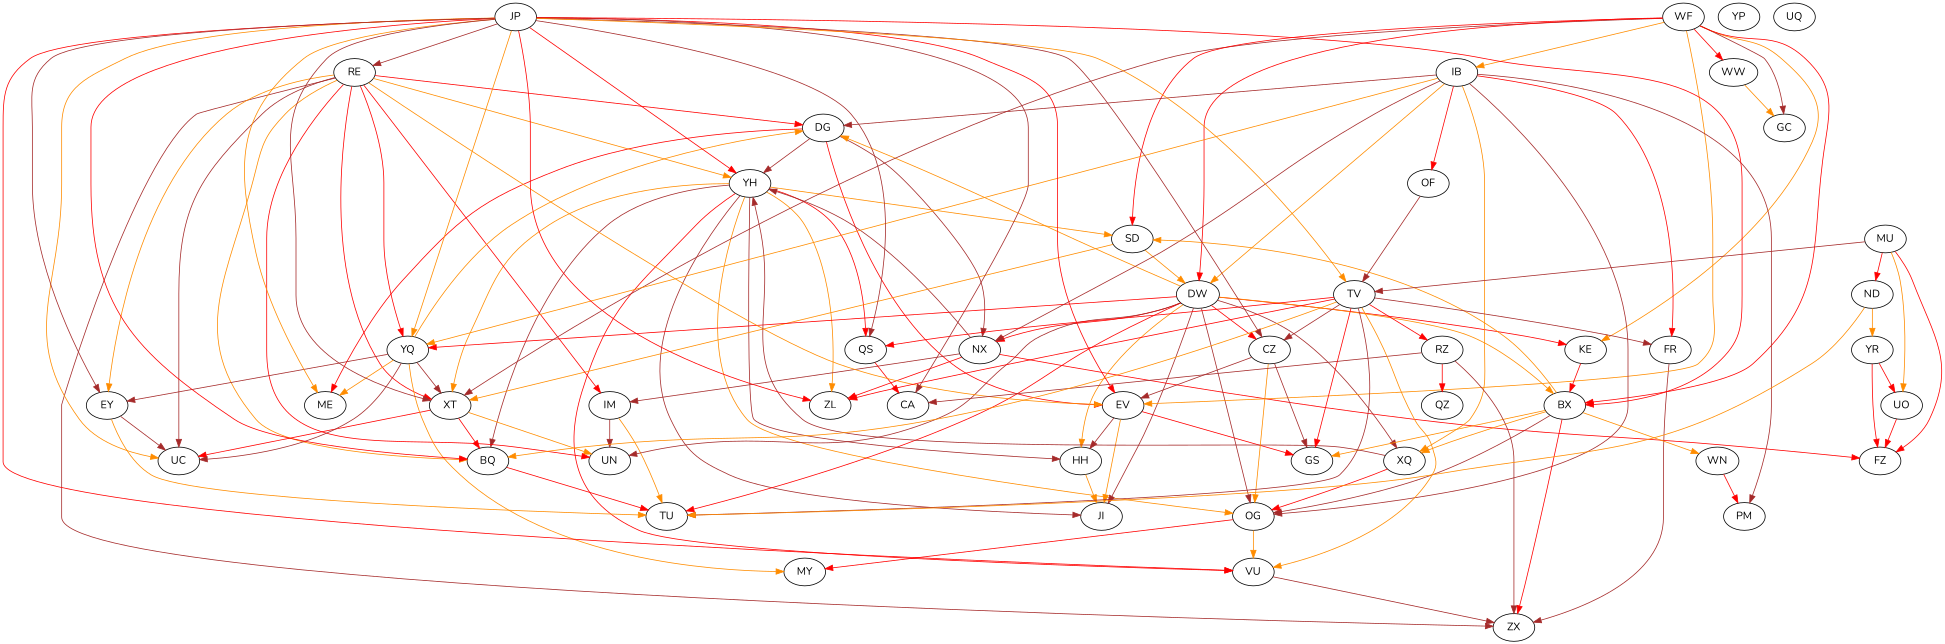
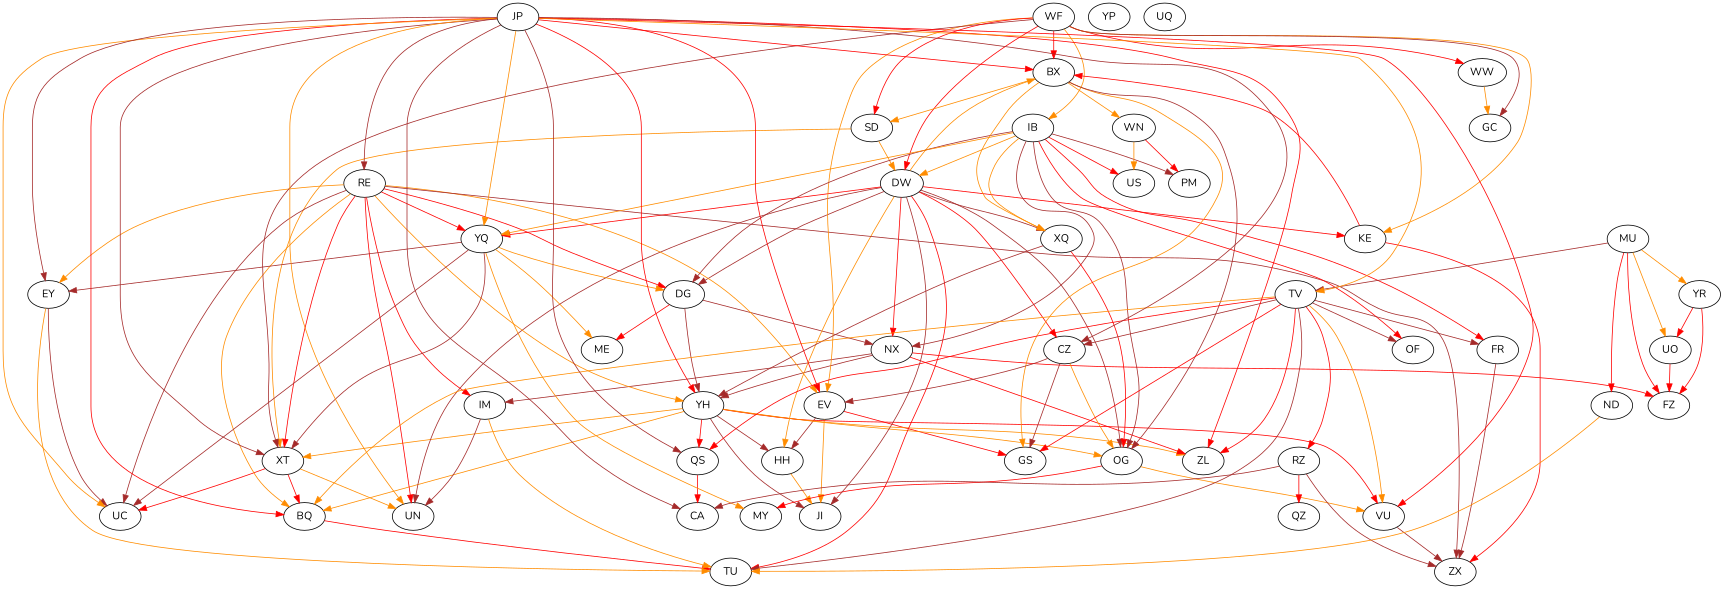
edge "JP" -> "ME": now "JP" -> "UN"
node "US": added
edge "YH" -> "SD": removed
edge "DW" -> "DG": color darkorange -> brown
edge "OF" -> "TV": reversed
edge "YH" -> "BQ": color brown -> darkorange
edge "ND" -> "YR": now "MU" -> "YR"
edge "DG" -> "EV": removed
edge "BX" -> "ZX": now "KE" -> "ZX"
